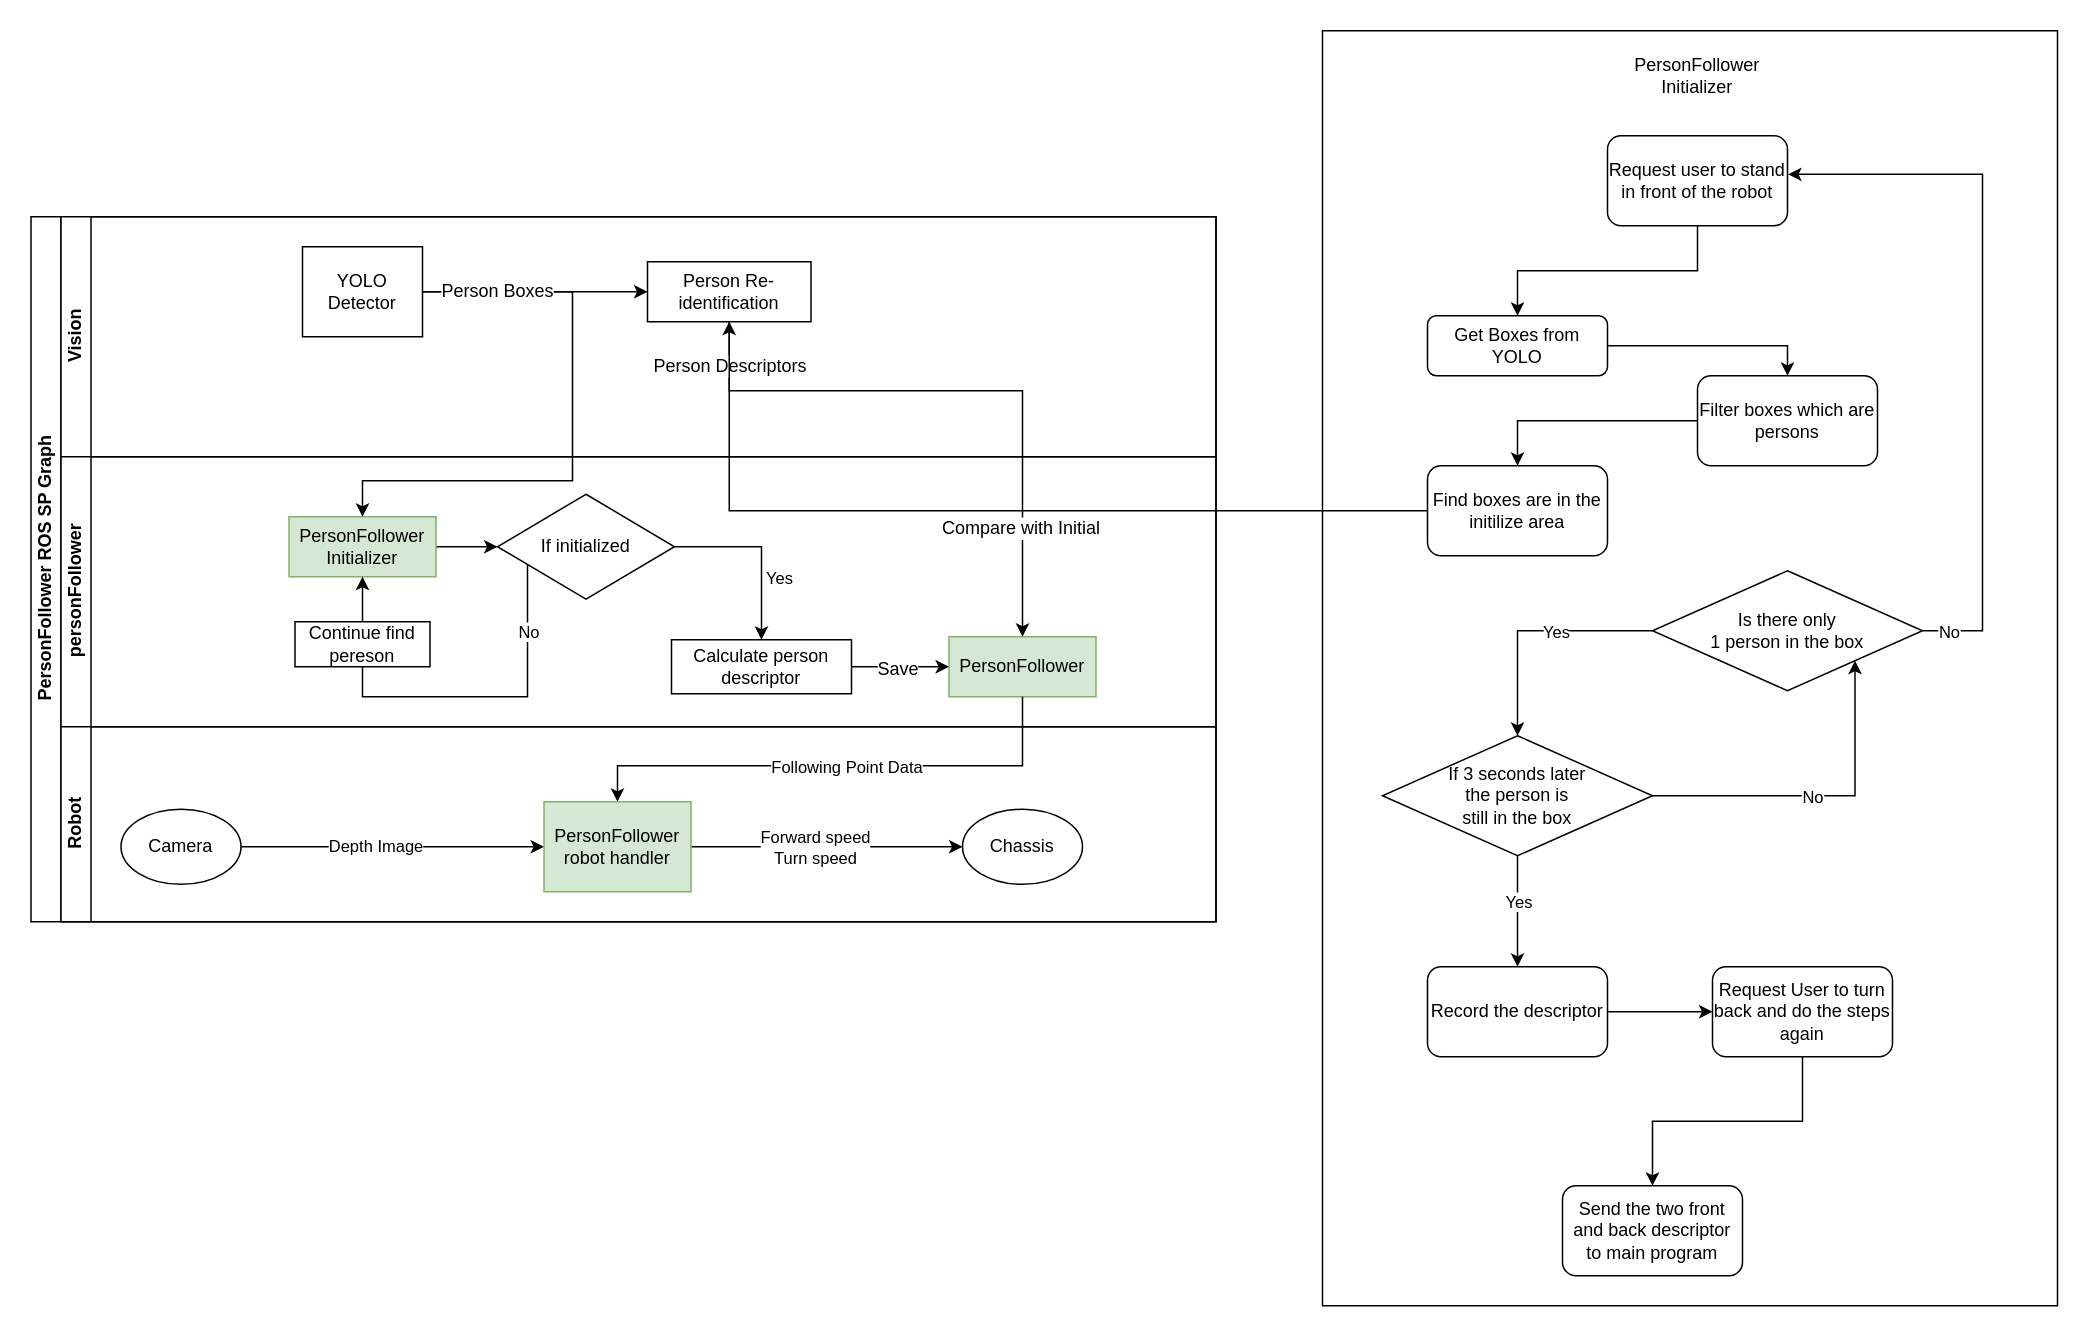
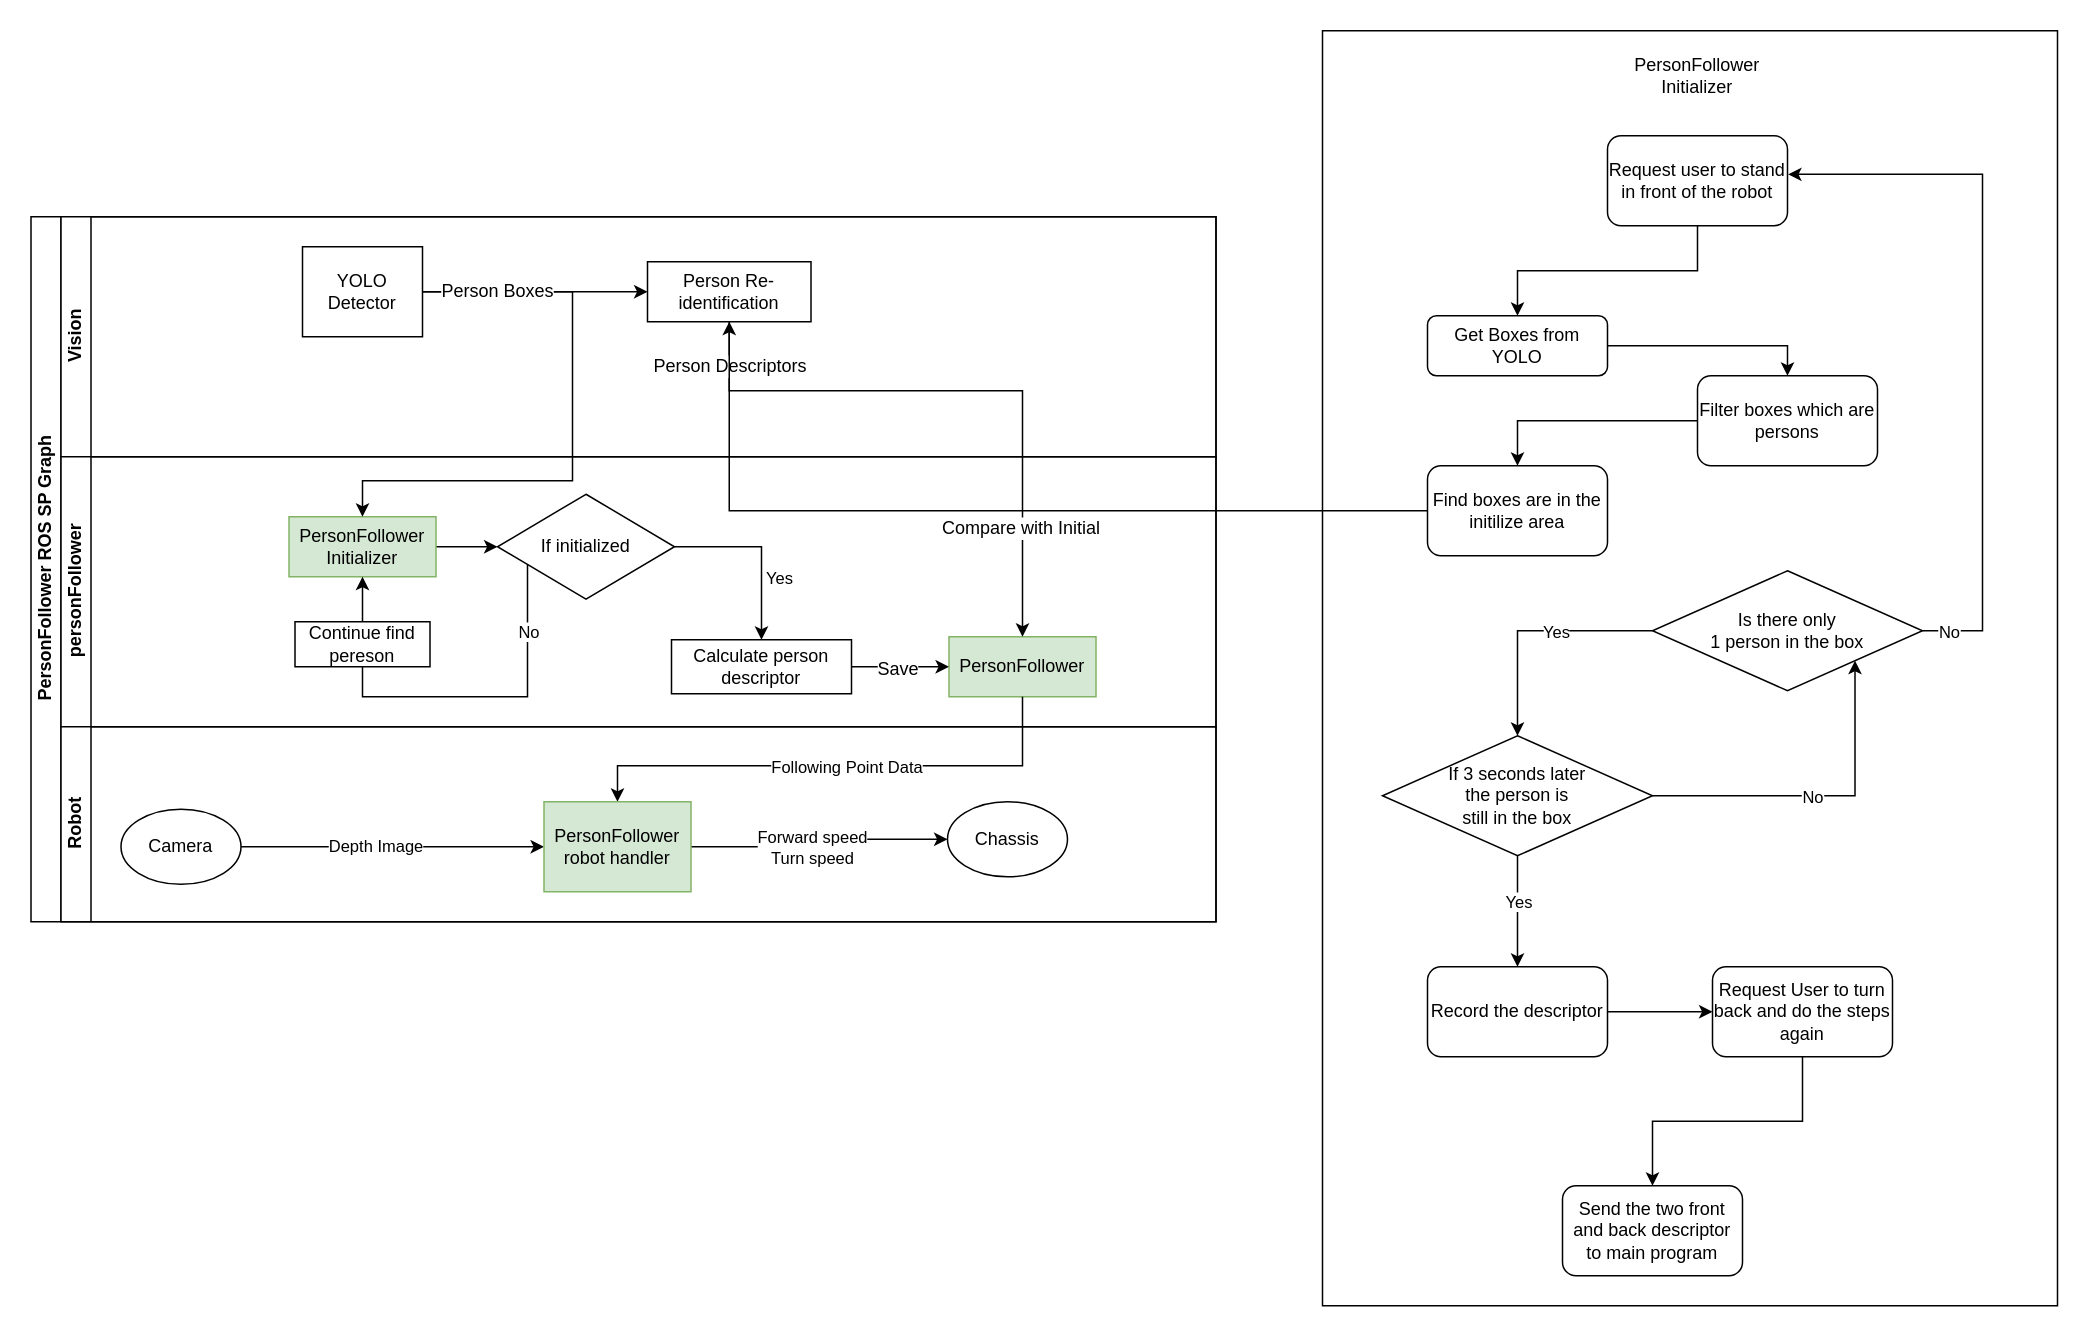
node "Chassis": moved (1022, 847) -> (1007, 839)
